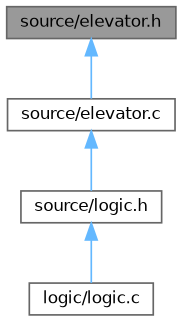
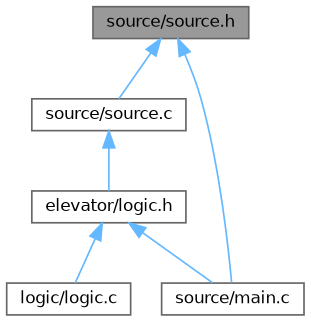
node "source/elevator.h": label "source/elevator.h" -> "source/source.h"
node "source/elevator.c": label "source/elevator.c" -> "source/source.c"
node "source/logic.h": label "source/logic.h" -> "elevator/logic.h"
node "source/main.c": added
